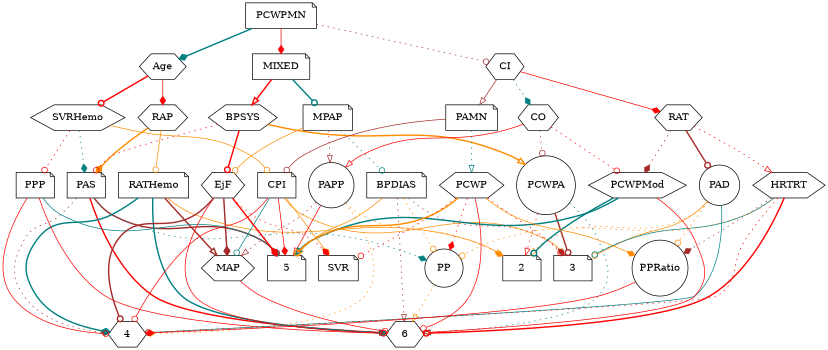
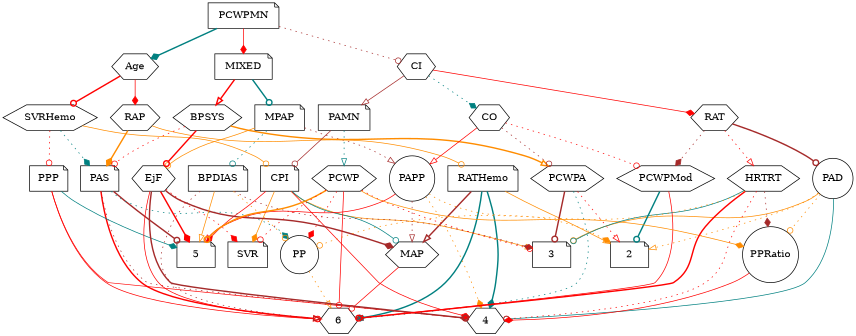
node "PCWPA": shape circle -> hexagon
edge "PCWPMod" -> "5": removed
edge "CPI" -> "4": arrowhead odot -> diamond
